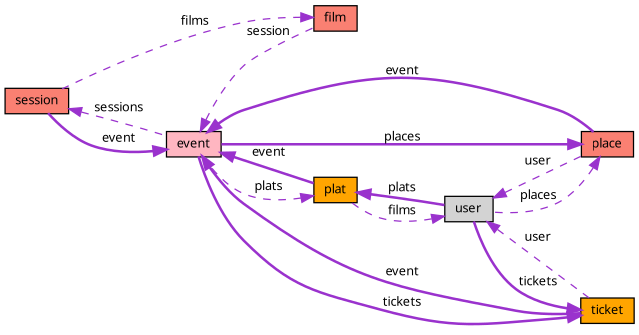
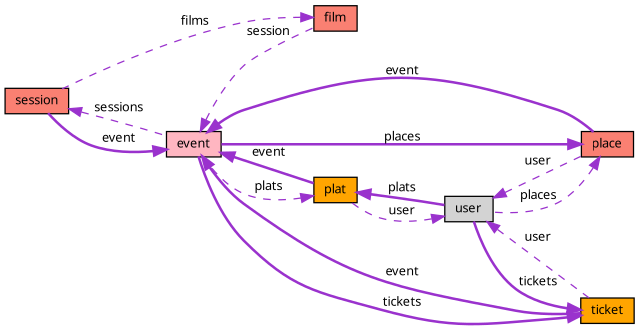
edge "plat" -> "user": label " films" -> " user"
